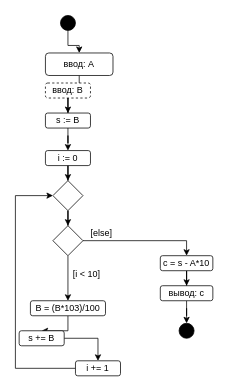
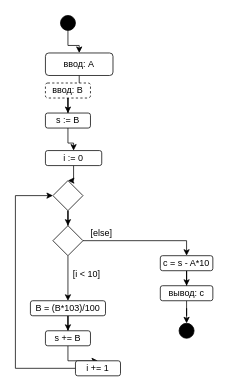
node "i := 0": size 45x15 -> 56x15
node "s += B": moved (42, 338) -> (68, 338)
